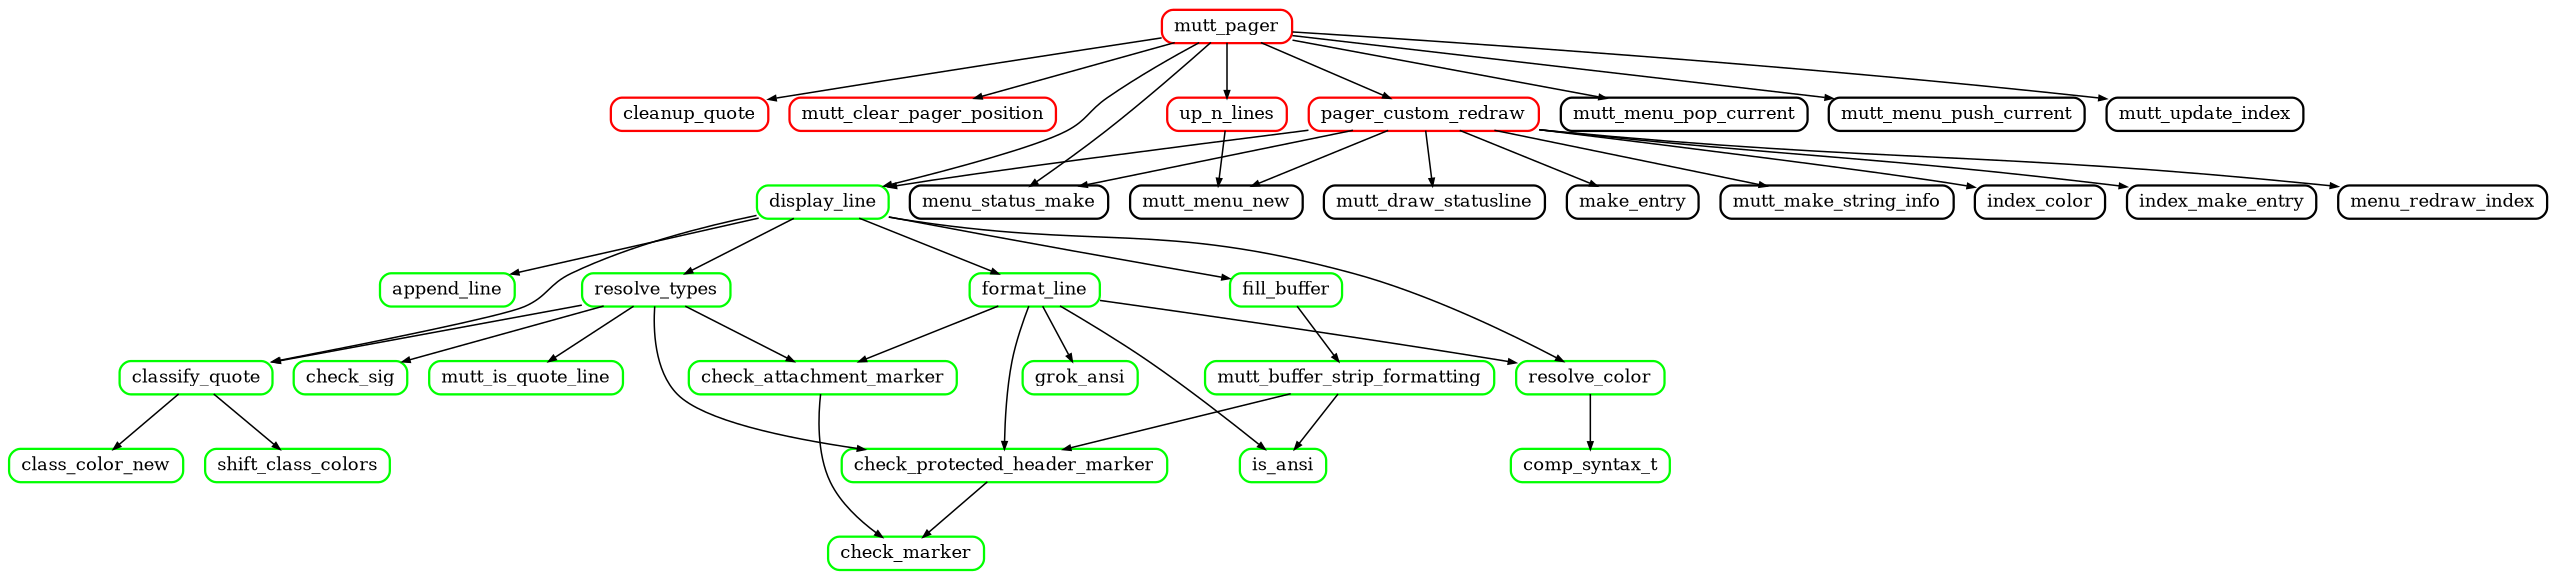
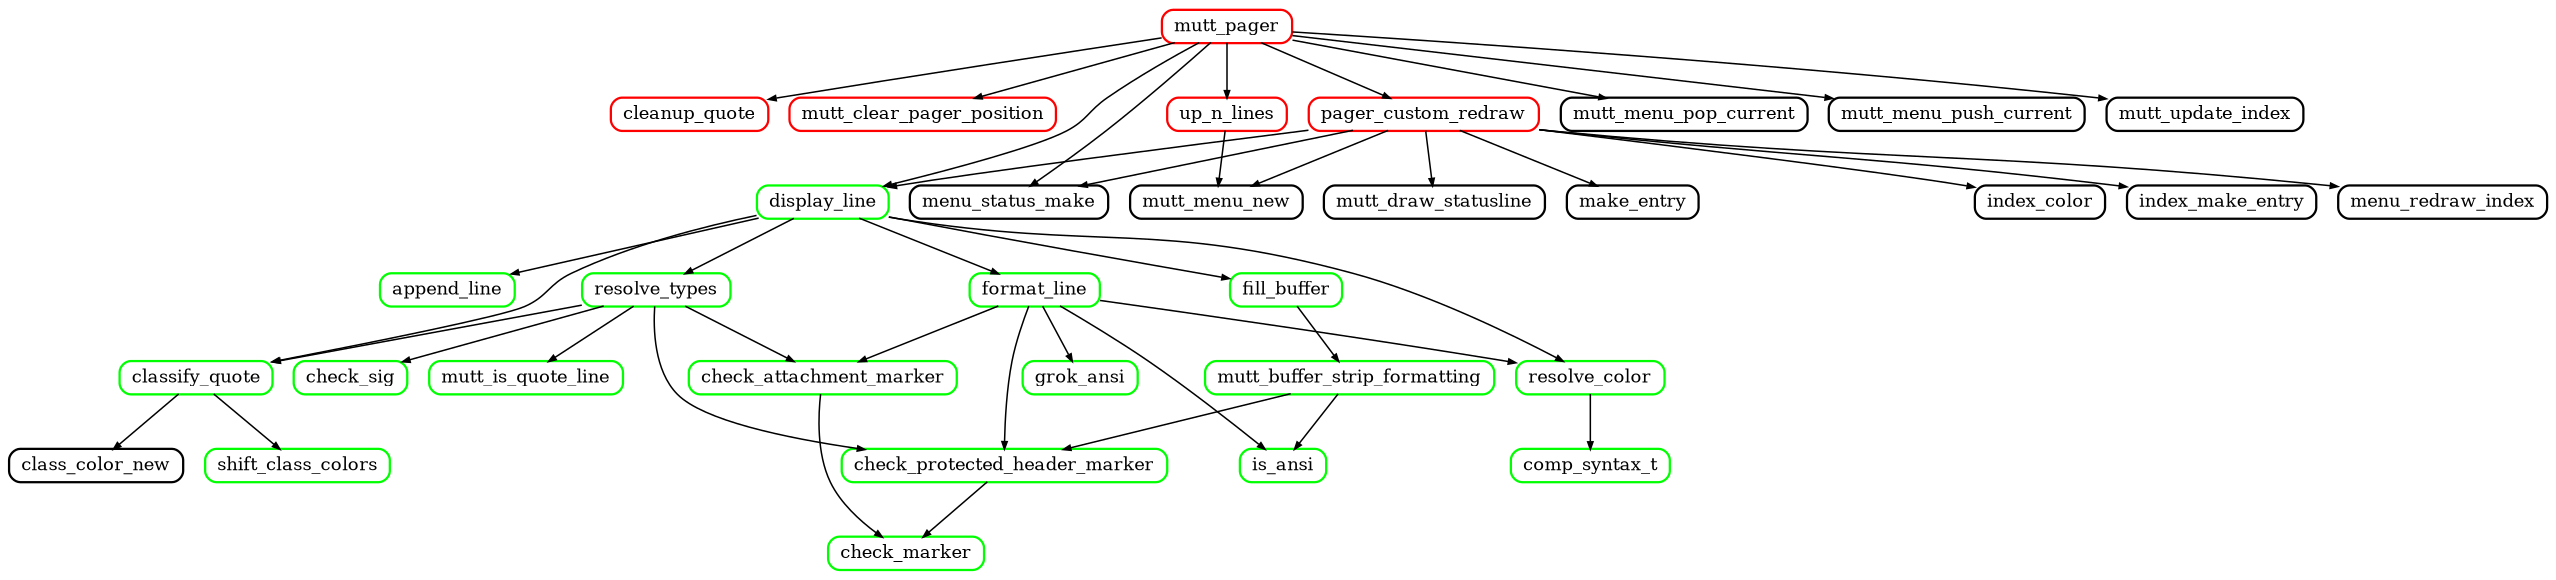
node "mutt_make_string_info": removed
node "class_color_new": color #00ff00 -> #000000
